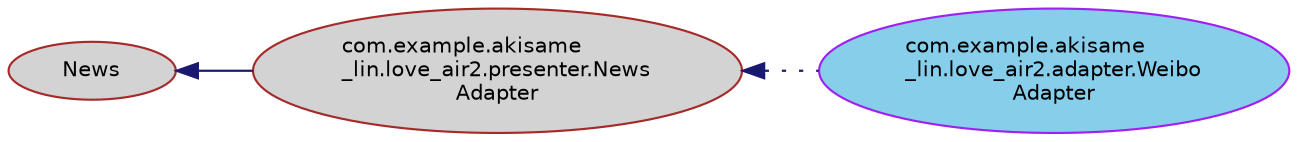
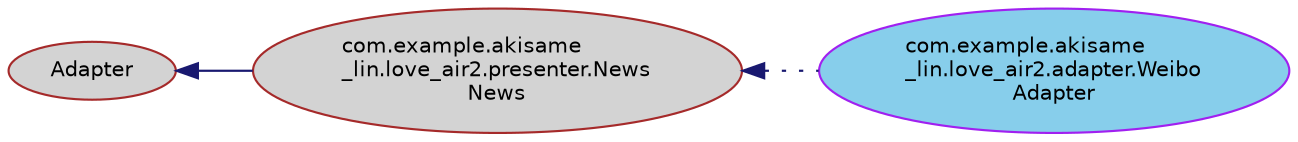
node "News": label "News" -> "Adapter"
node "com.example.akisame _lin.love_air2.presenter.News Adapter": label "com.example.akisame _lin.love_air2.presenter.News Adapter" -> "com.example.akisame _lin.love_air2.presenter.News News"
